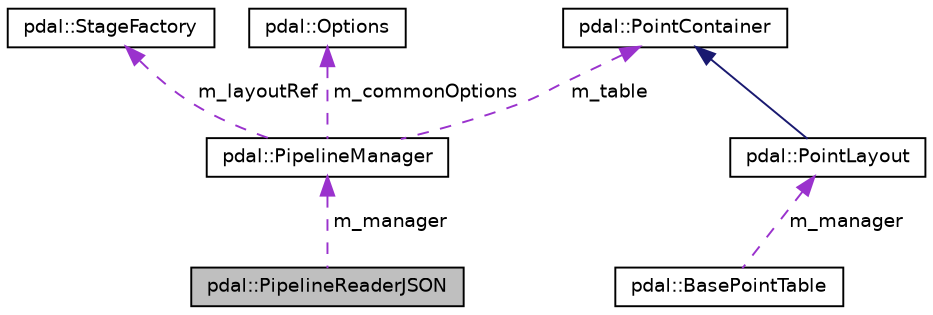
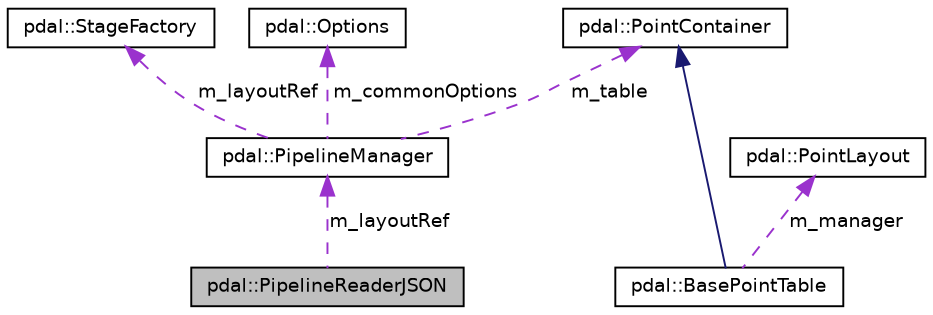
edge "pdal::PointLayout" -> "pdal::PointContainer": now "pdal::BasePointTable" -> "pdal::PointContainer"
edge "pdal::PipelineReaderJSON" -> "pdal::PipelineManager": label " m_manager" -> " m_layoutRef"
